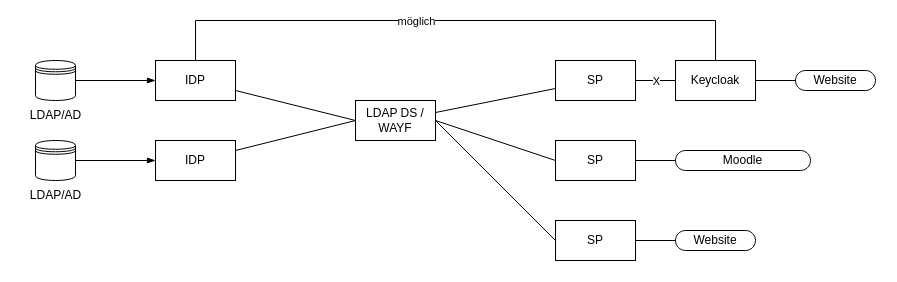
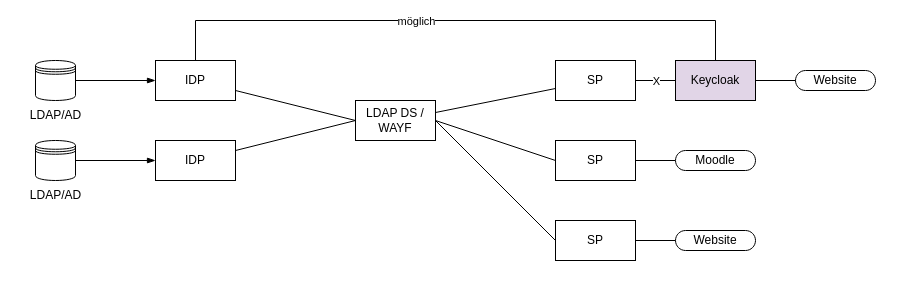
node "Keycloak": fillcolor #ffffff -> #e1d5e7
node "Moodle": size 135x20 -> 80x20
